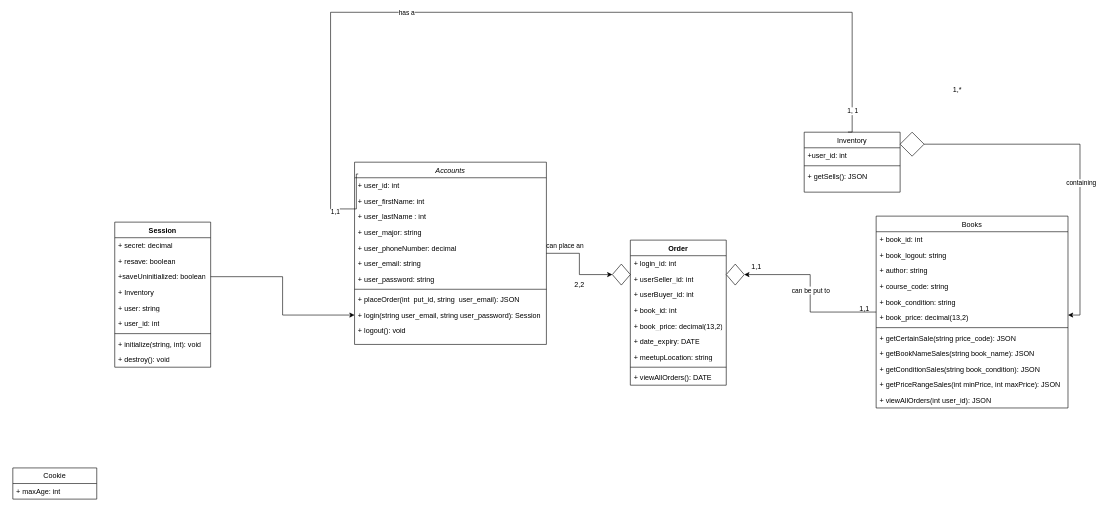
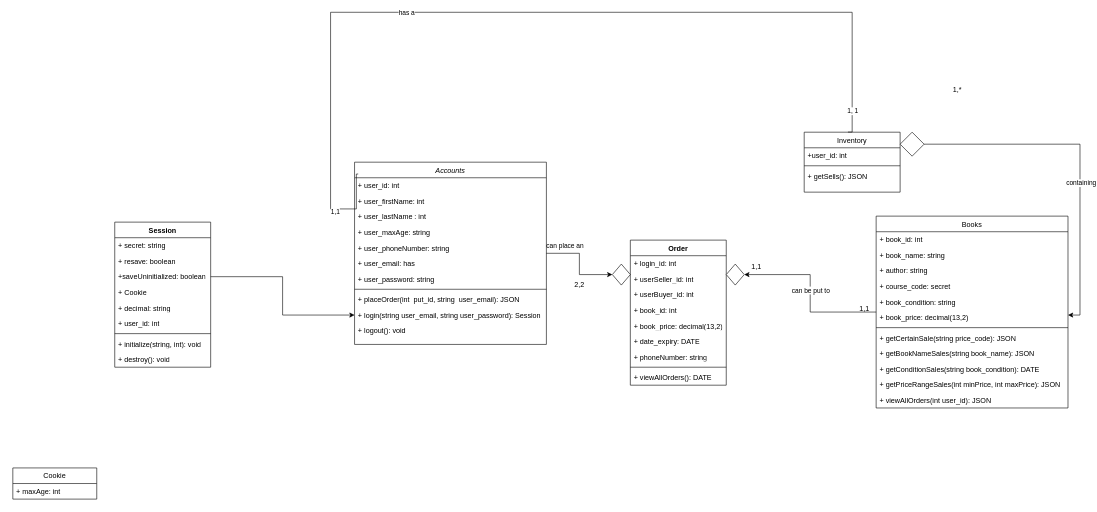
node "+ user_major: string": label "+ user_major: string" -> "+ user_maxAge: string"
node "+ secret: decimal": label "+ secret: decimal" -> "+ secret: string"
node "+ user_phoneNumber: decimal": label "+ user_phoneNumber: decimal" -> "+ user_phoneNumber: string"
node "+ book_logout: string": label "+ book_logout: string" -> "+ book_name: string"
node "+ user_email: string": label "+ user_email: string" -> "+ user_email: has"
node "+ course_code: string": label "+ course_code: string" -> "+ course_code: secret"
node "+ Inventory": label "+ Inventory" -> "+ Cookie"
node "+ user: string": label "+ user: string" -> "+ decimal: string"
node "+ meetupLocation: string": label "+ meetupLocation: string" -> "+ phoneNumber: string"
node "+ getConditionSales(string book_condition): JSON": label "+ getConditionSales(string book_condition): JSON" -> "+ getConditionSales(string book_condition): DATE"
